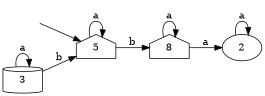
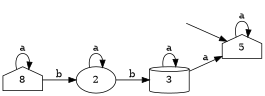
edge "8" -> "2": label "a" -> "b"
edge "5" -> "8": removed, label "b"
edge "3" -> "5": label "b" -> "a"
edge "2" -> "3": added, label "b"
